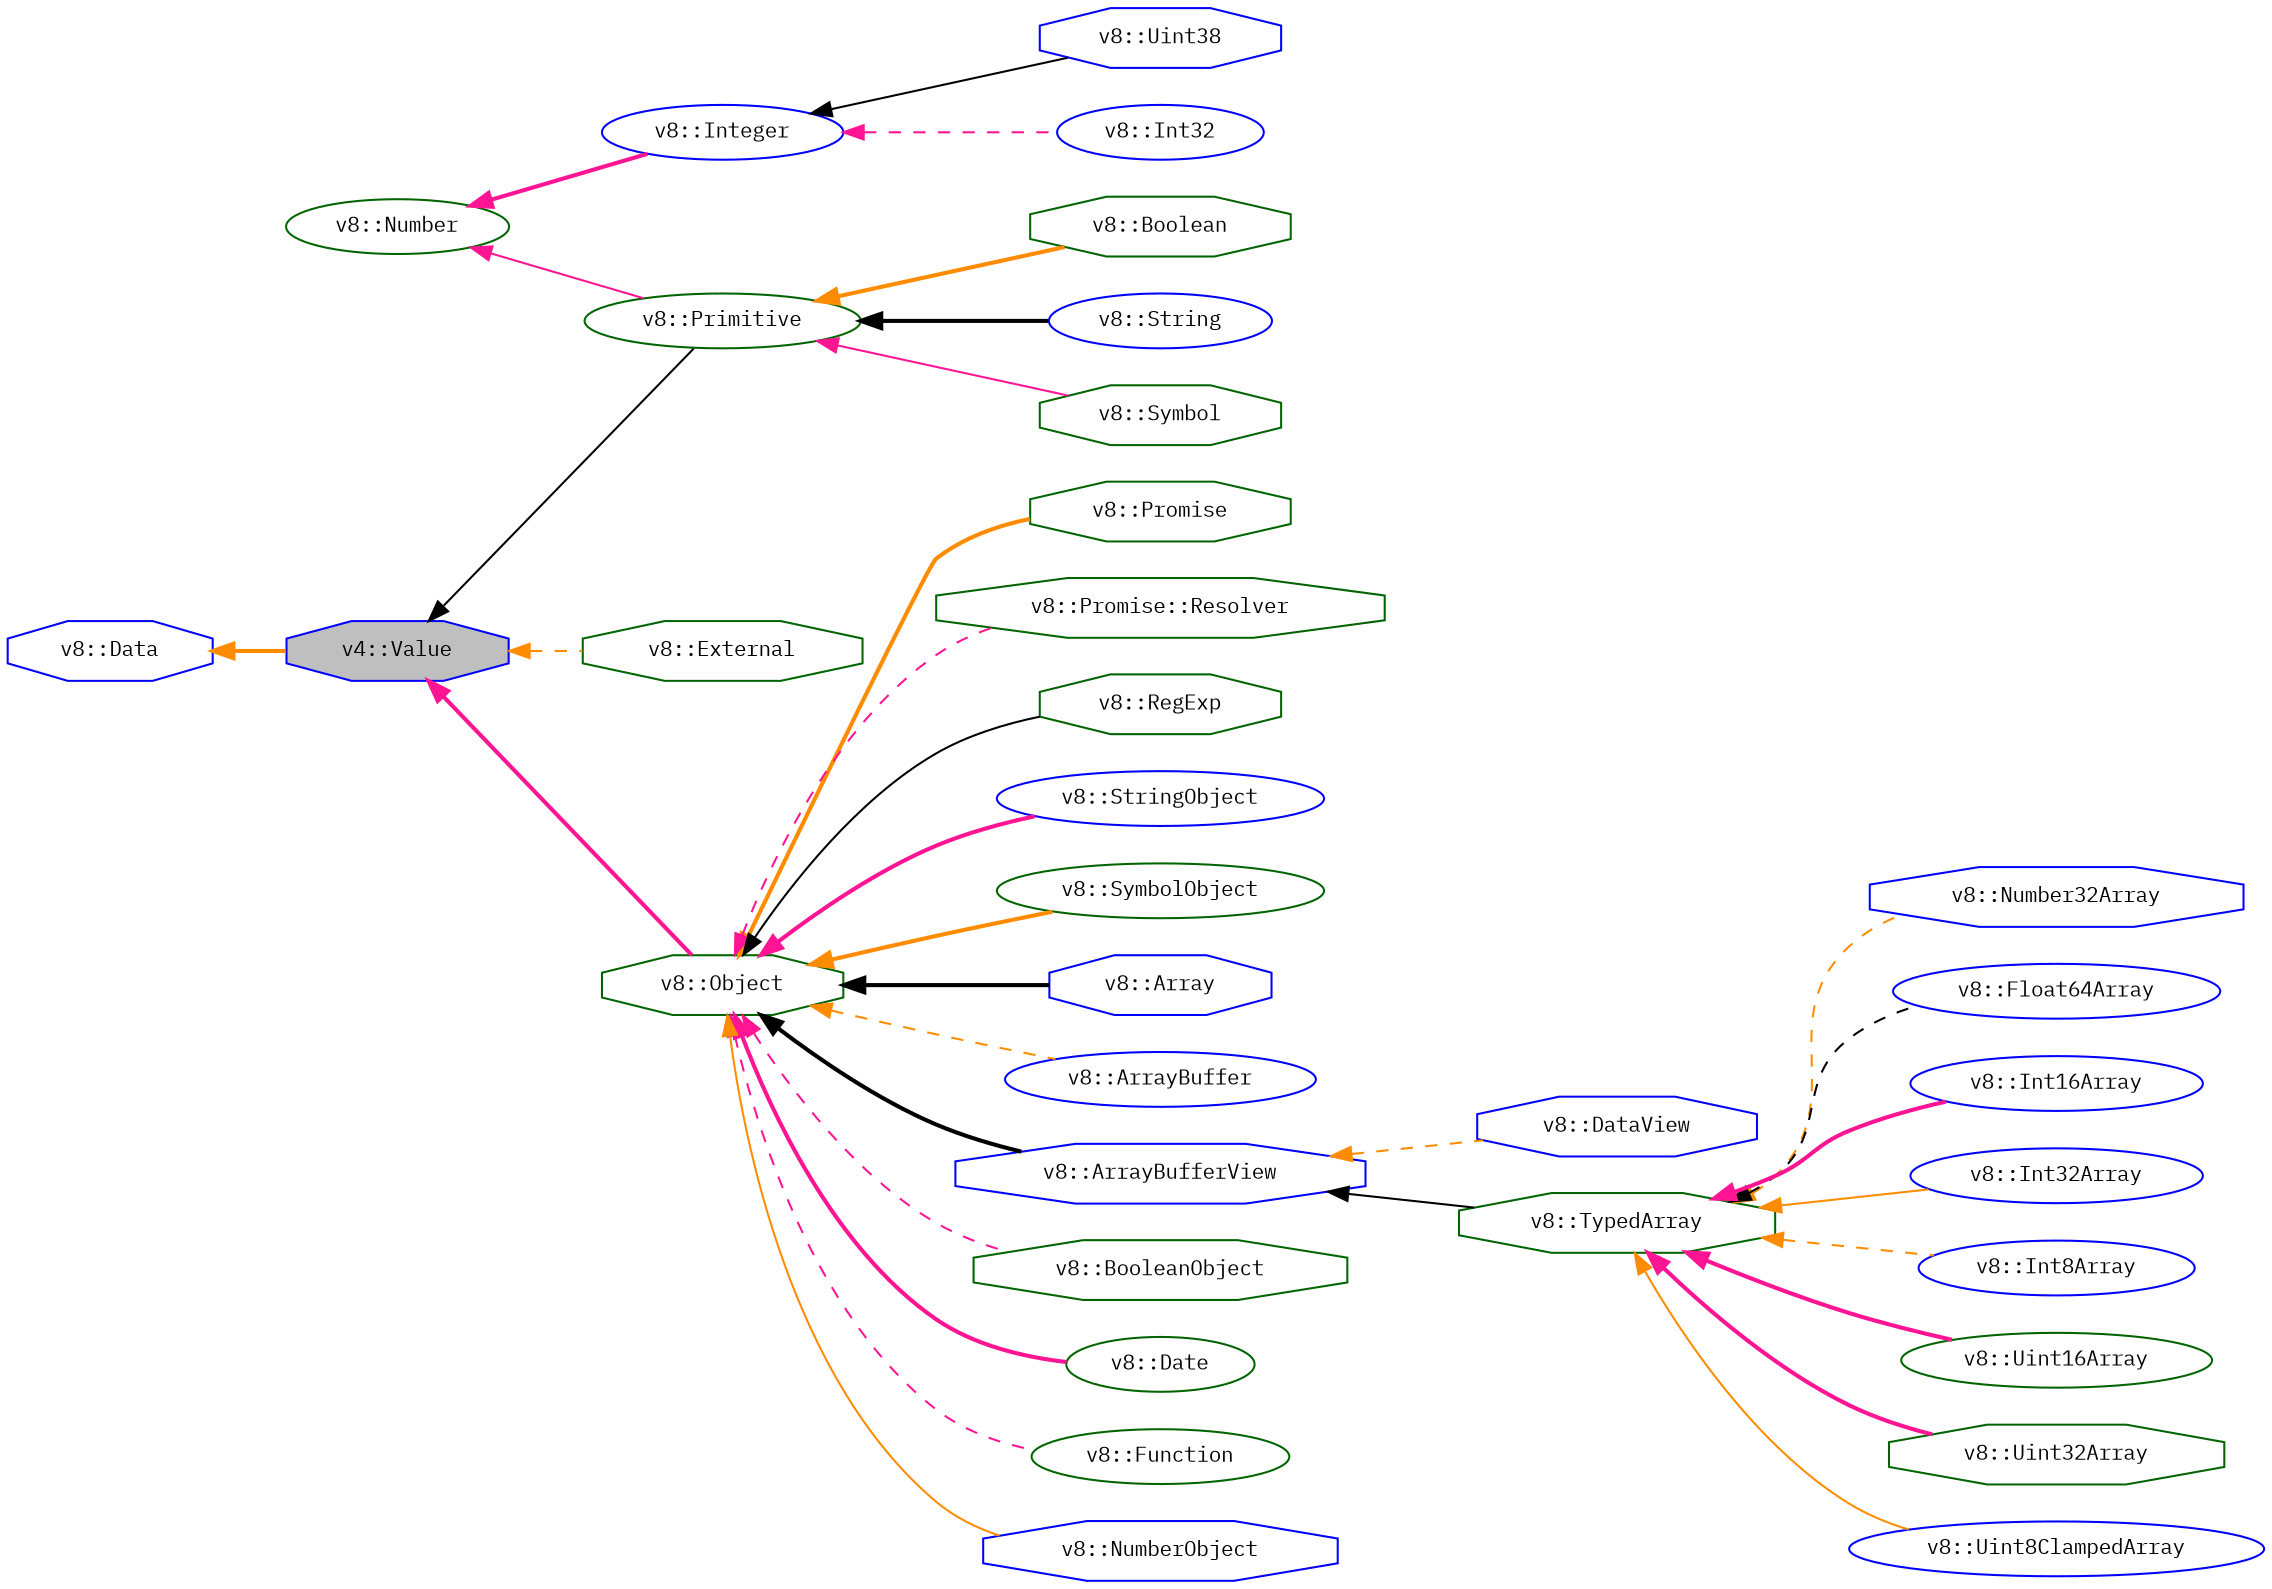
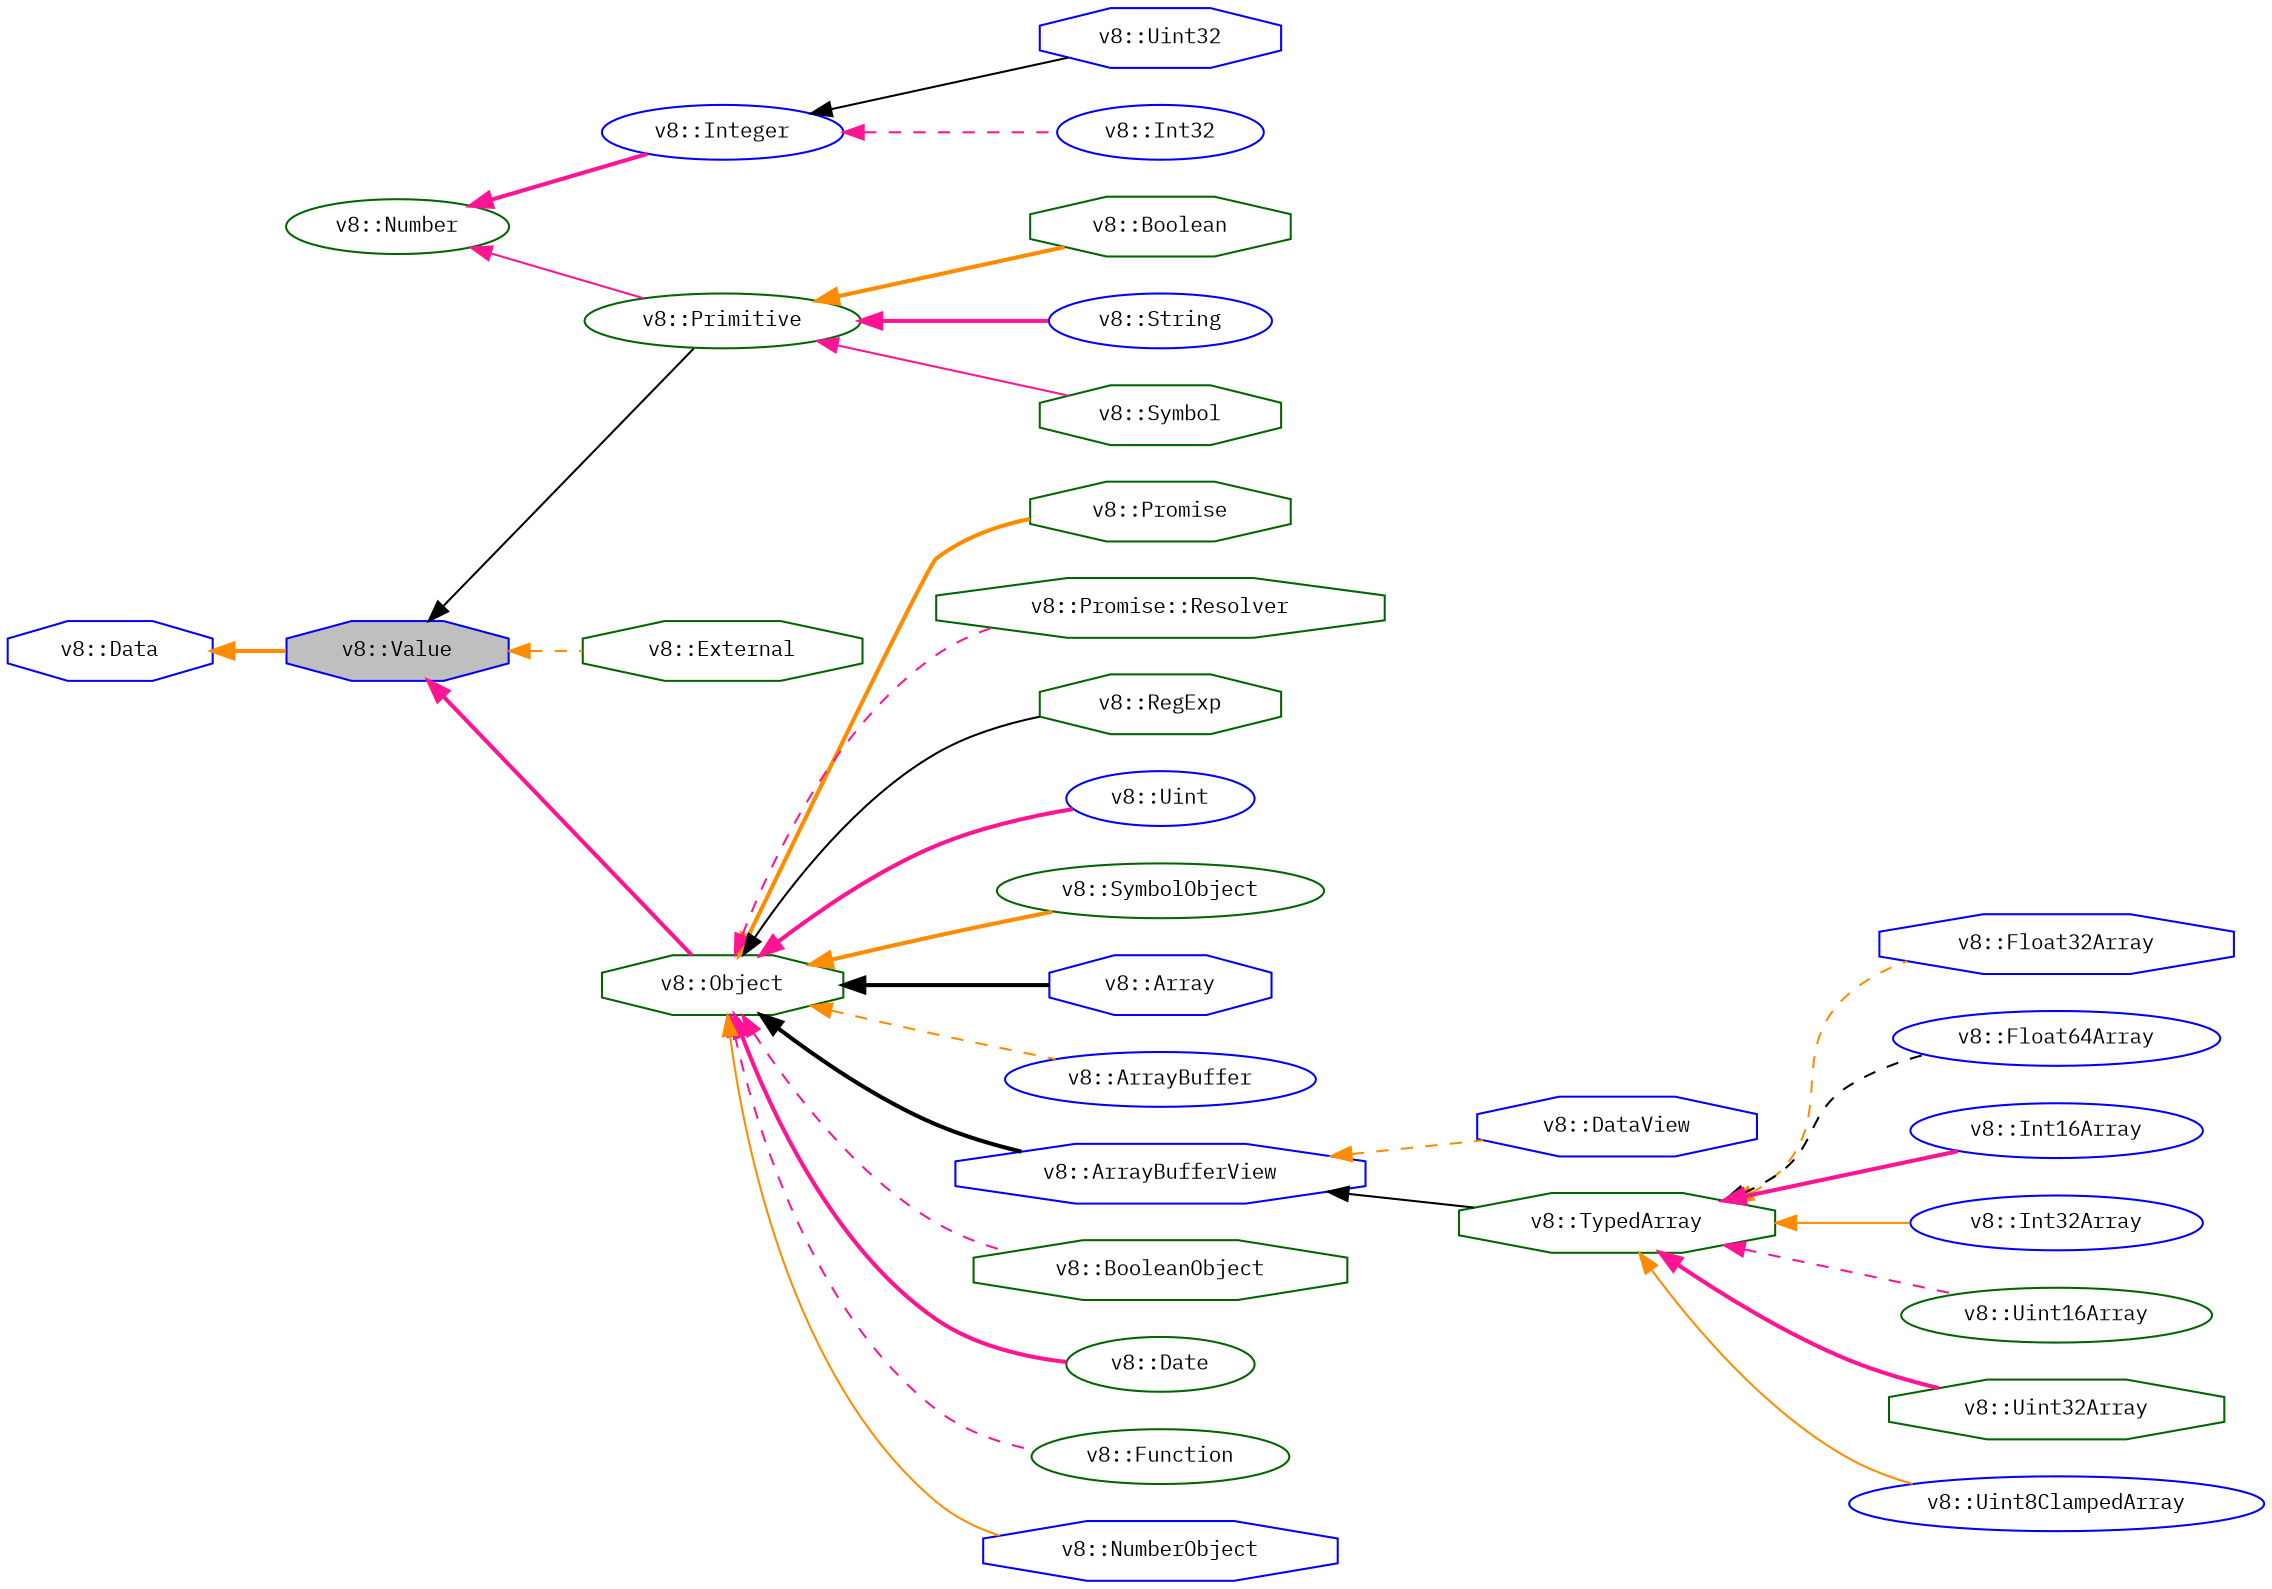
node "v8::Uint38": label "v8::Uint38" -> "v8::Uint32"
edge "v8::String" -> "v8::Primitive": color black -> deeppink
node "v4::Value": label "v4::Value" -> "v8::Value"
node "v8::StringObject": label "v8::StringObject" -> "v8::Uint"
node "v8::Number32Array": label "v8::Number32Array" -> "v8::Float32Array"
node "v8::Int8Array": removed
edge "v8::Uint16Array" -> "v8::TypedArray": style bold -> dashed
